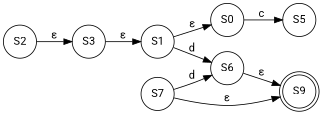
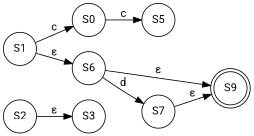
edge "S1" -> "S0": label "ε" -> "c"
edge "S3" -> "S1": removed, label "ε"
edge "S1" -> "S6": label "d" -> "ε"
edge "S7" -> "S6": reversed
